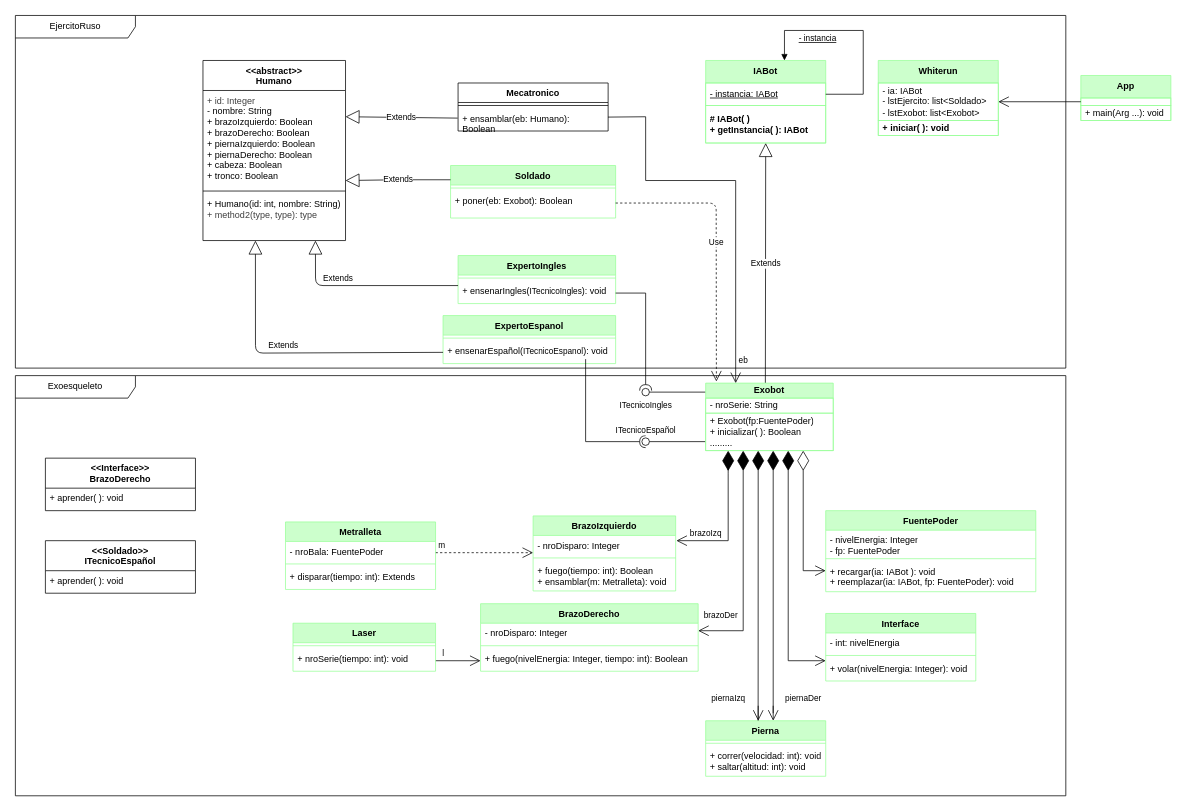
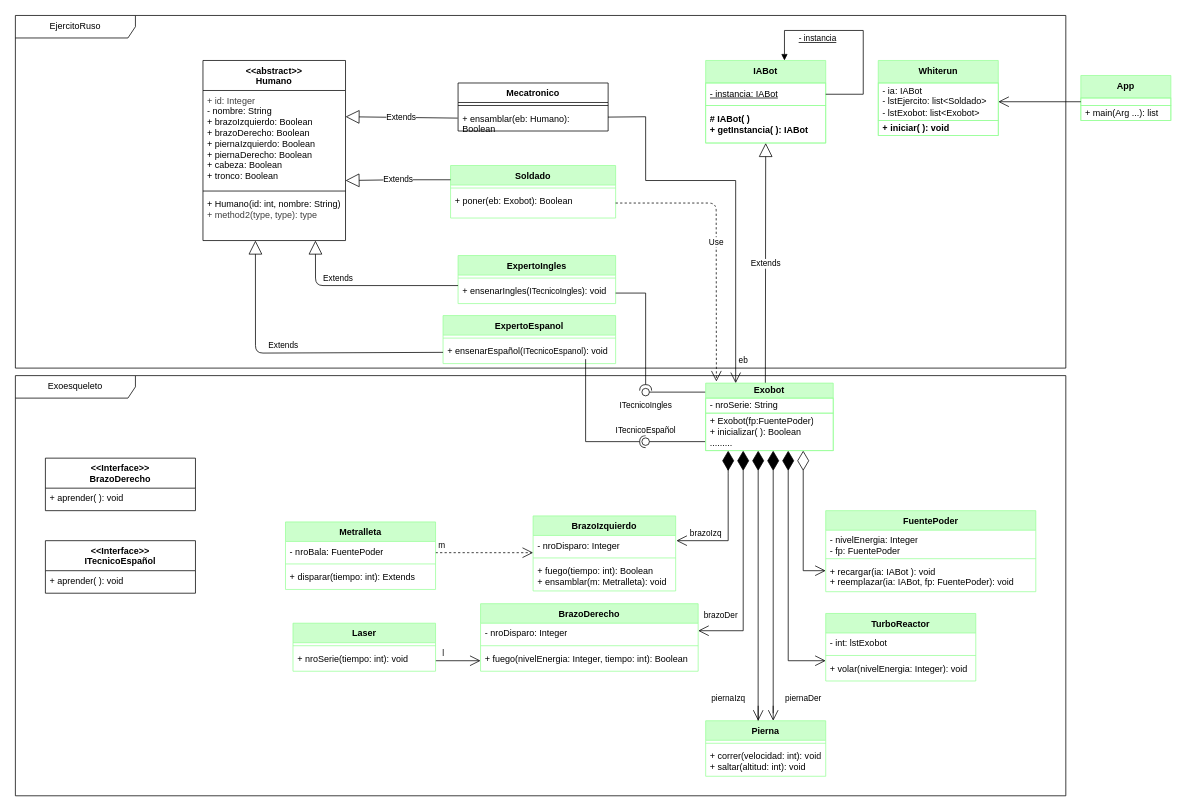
node "+ main(Arg ...): void": label "+ main(Arg ...): void" -> "+ main(Arg ...): list"
node "<<Soldado>> ITecnicoEspañol": label "<<Soldado>> ITecnicoEspañol" -> "<<Interface>> ITecnicoEspañol"
node "Interface": label "Interface" -> "TurboReactor"
node "- int: nivelEnergia": label "- int: nivelEnergia" -> "- int: lstExobot"
